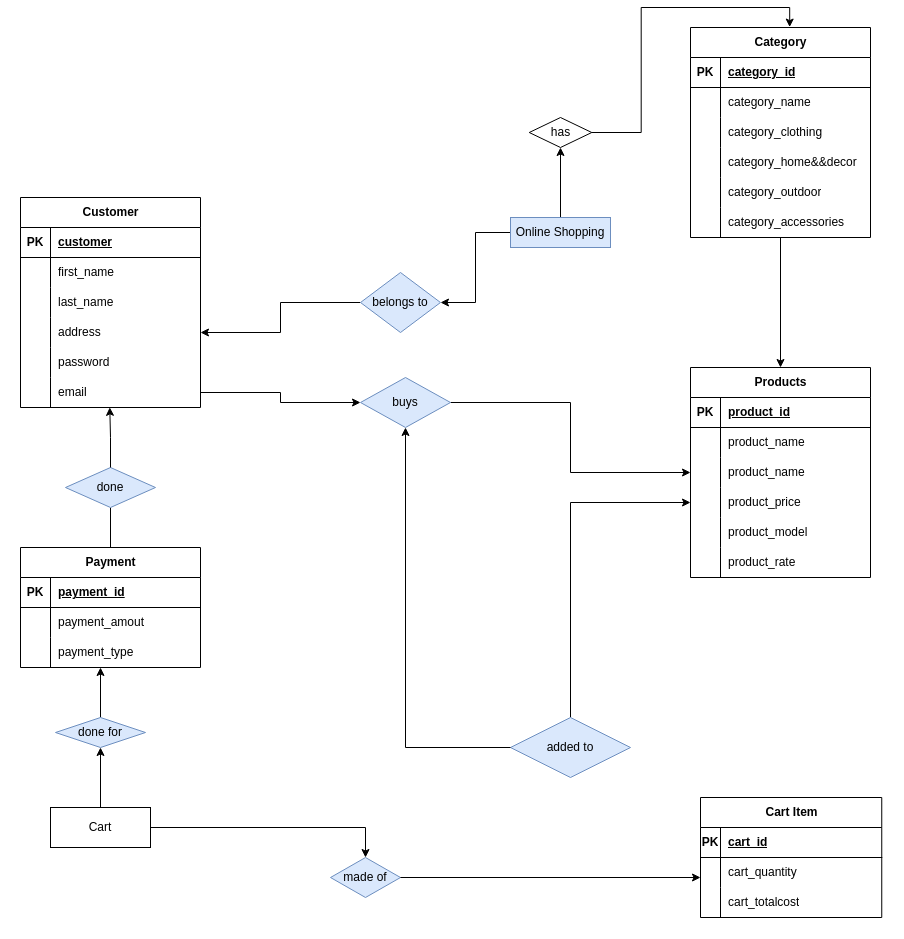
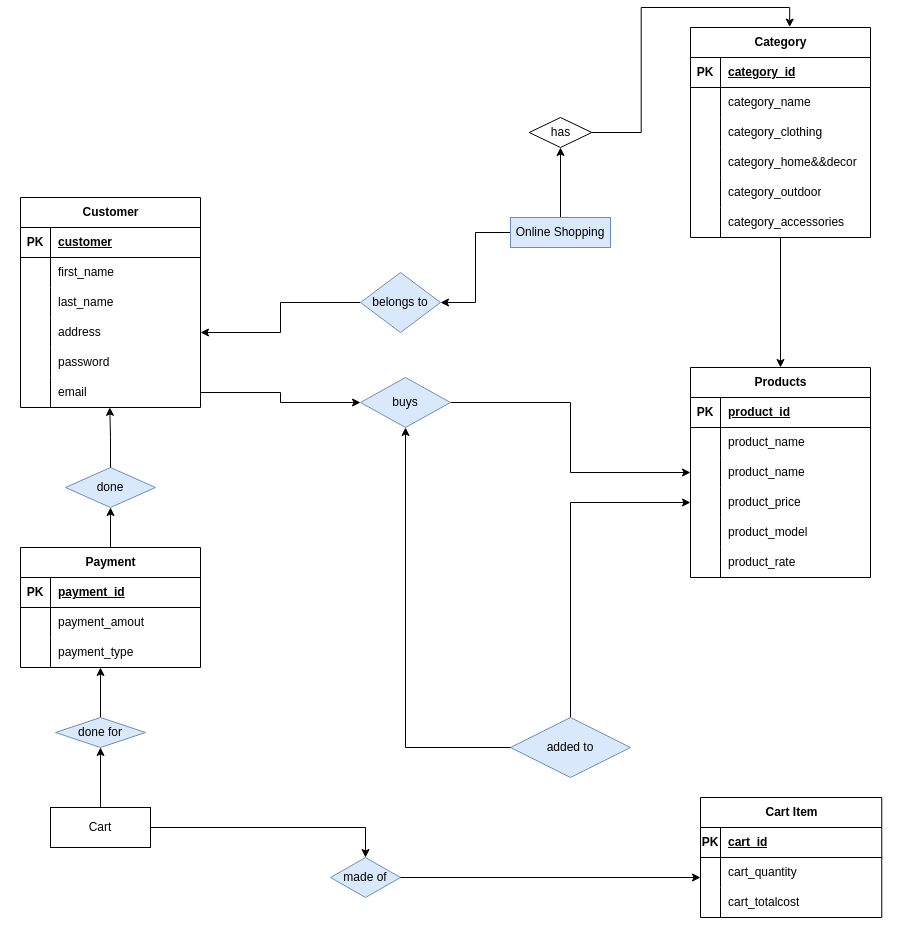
edge "done" -- "Payment": arrowhead none -> classic
